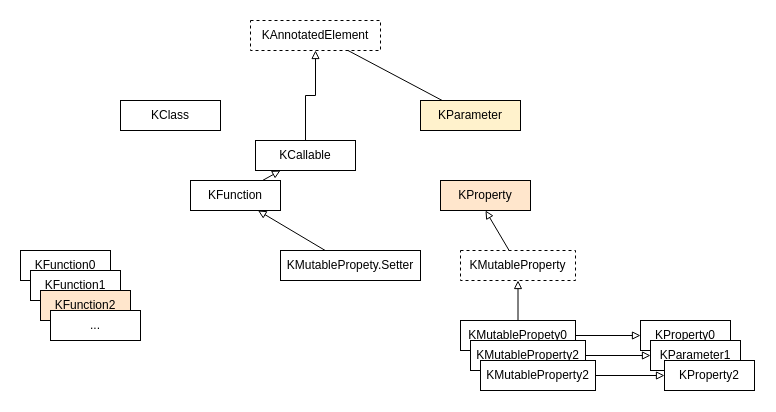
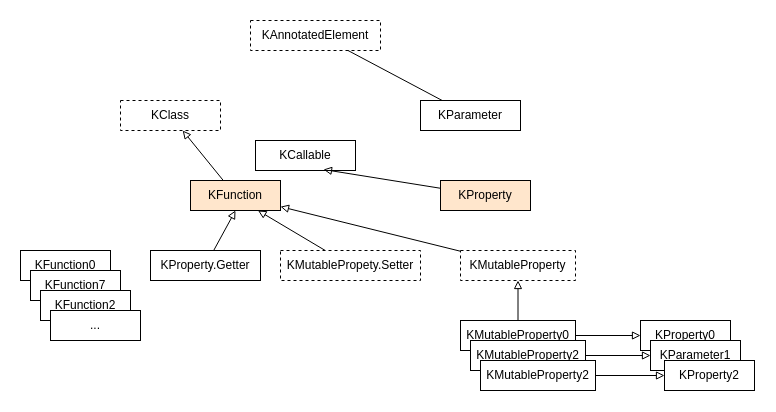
edge "KCallable" -> "KAnnotatedElement": removed
node "KClass": style solid -> dashed
node "KParameter": fillcolor #fff2cc -> #ffffff
edge "KFunction" -> "KCallable": now "KFunction" -> "KClass"
edge "KProperty" -> "KCallable": added
node "KFunction": fillcolor #ffffff -> #ffe6cc
edge "KMutableProperty" -> "KProperty": now "KMutableProperty" -> "KFunction"
edge "KProperty.Getter" -> "KFunction": added
node "KProperty.Getter": added
node "KMutablePropety.Setter": style solid -> dashed
node "KFunction1": label "KFunction1" -> "KFunction7"
node "KFunction2": fillcolor #ffe6cc -> #ffffff
node "KMutablePropety0": label "KMutablePropety0" -> "KMutableProperty0"
